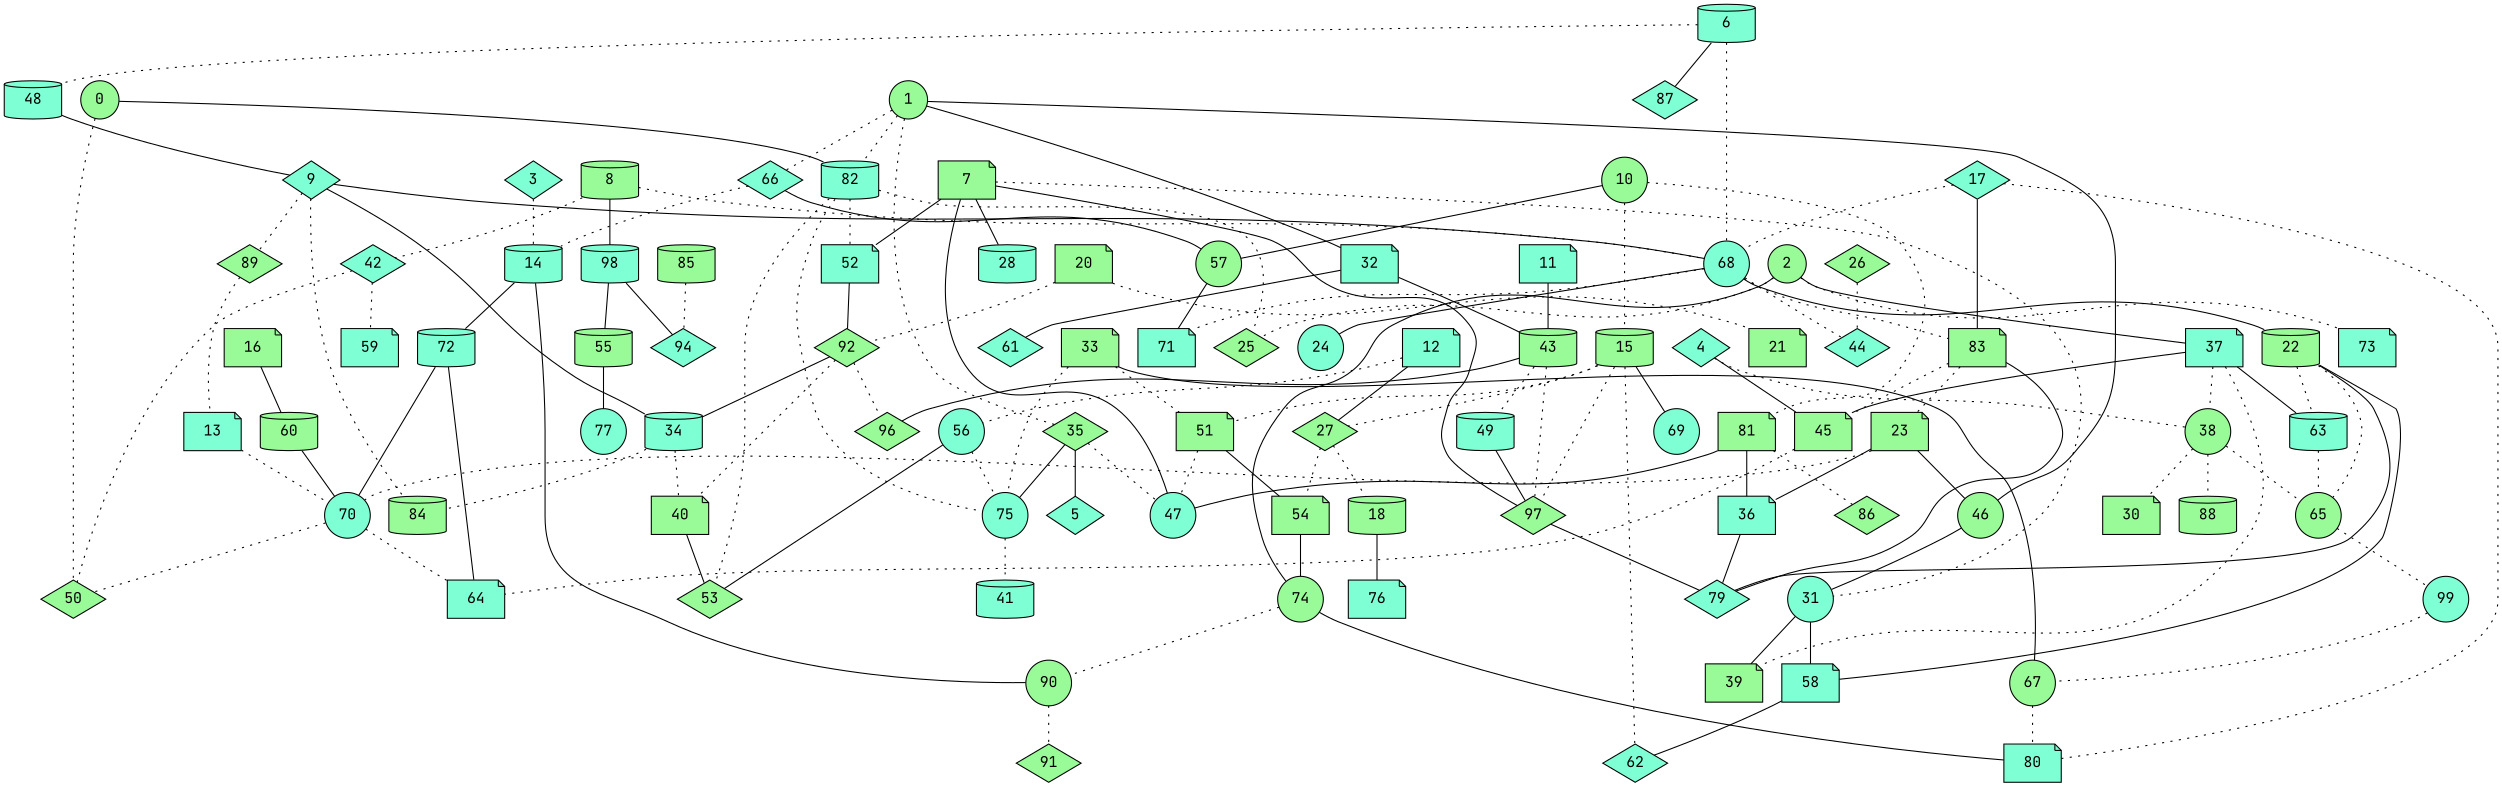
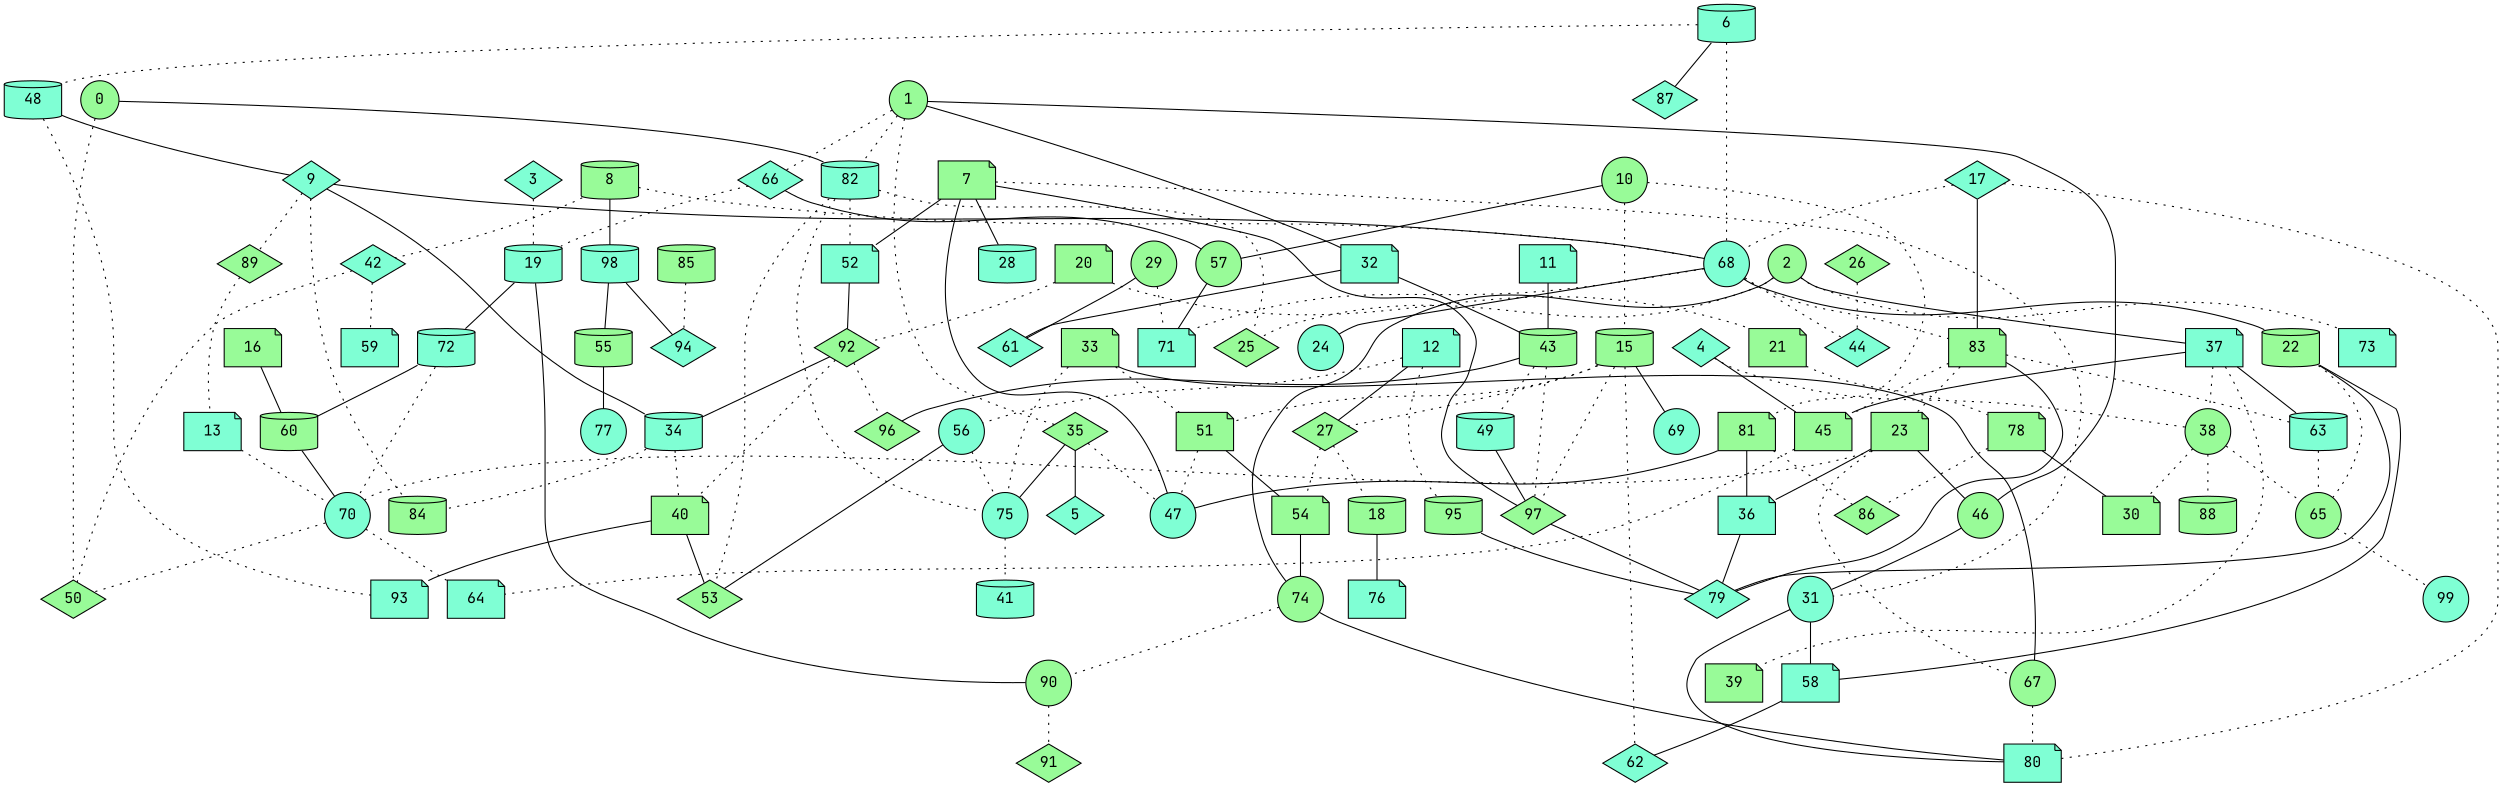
node "14": label "14" -> "19"
node "29": added
edge "22" -- "63": now "83" -- "63"
edge "72" -- "70": style solid -> dotted
node "78": added
edge "72" -- "64": now "72" -- "60"
node "95": added
node "93": added
edge "31" -- "39": now "31" -- "80"
edge "99" -- "67": now "23" -- "67"
